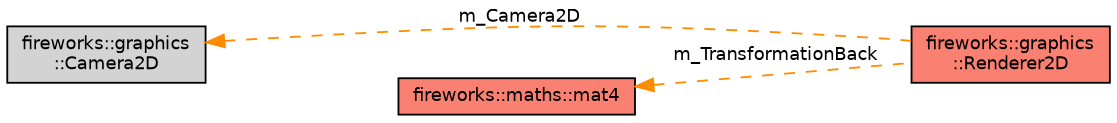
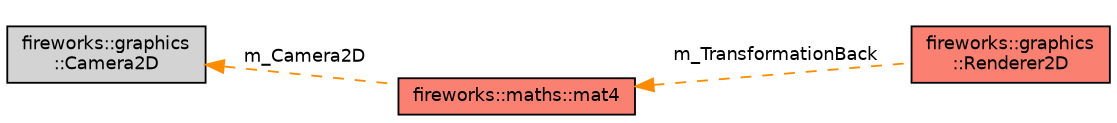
edge "fireworks::graphics ::Renderer2D" -> "fireworks::graphics ::Camera2D": now "fireworks::maths::mat4" -> "fireworks::graphics ::Camera2D"
